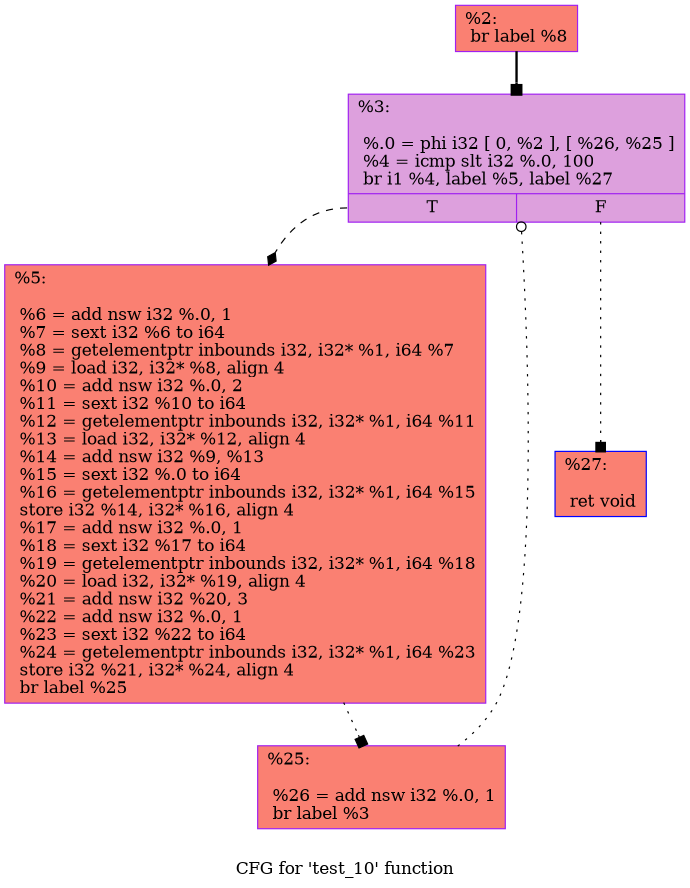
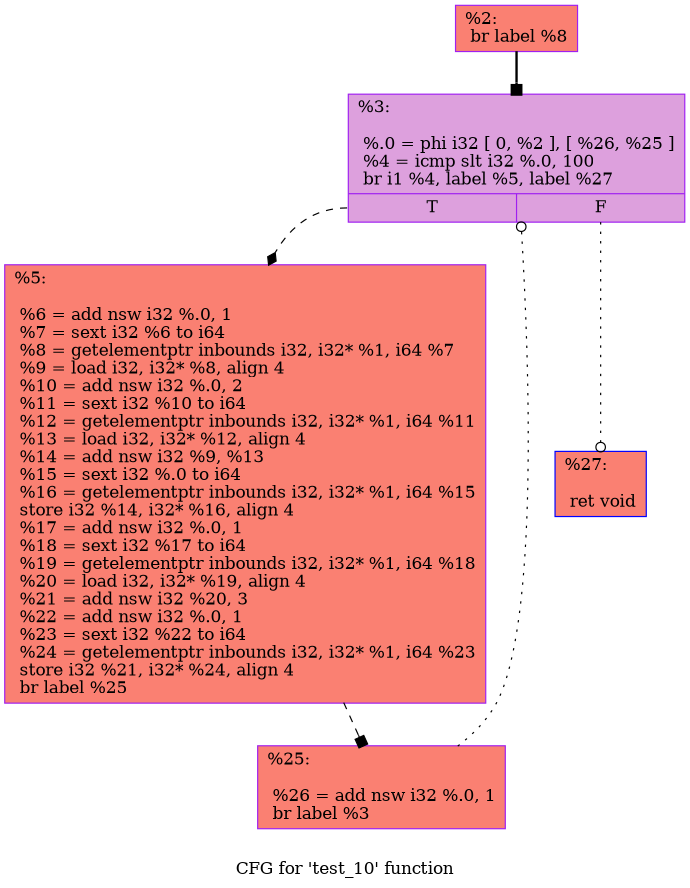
edge "%3:" -> "%27:": arrowhead box -> odot
edge "%5:" -> "%25:": style dotted -> dashed
